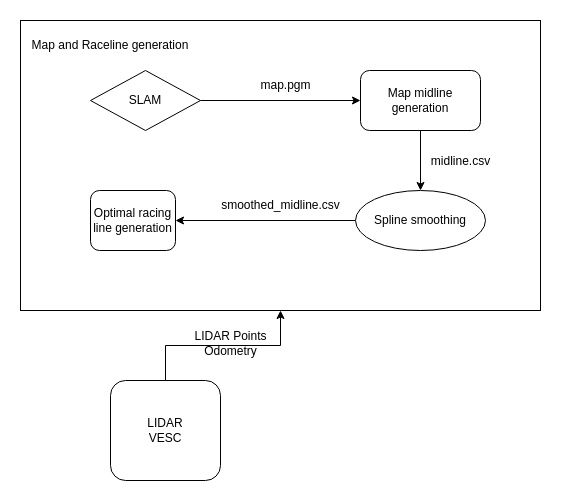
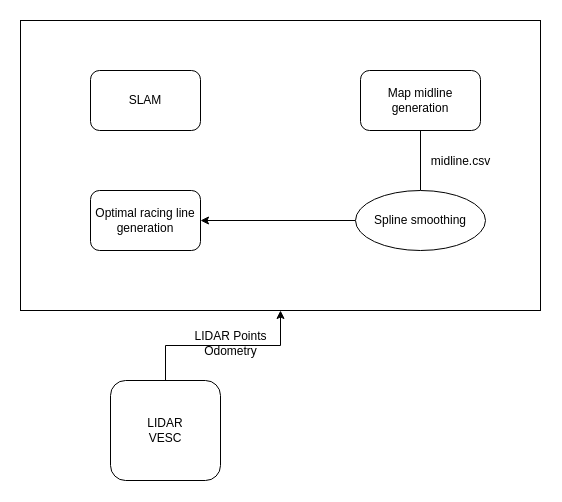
node "Map and Raceline generation": removed
node "map.pgm": removed
node "SLAM": shape diamond -> rounded rectangle
edge "SLAM" -> "Map midline generation": removed
edge "Map midline generation" -> "Spline smoothing": arrowhead classic -> none
node "smoothed_midline.csv": removed
node "Optimal racing line generation": size 85x60 -> 110x60
